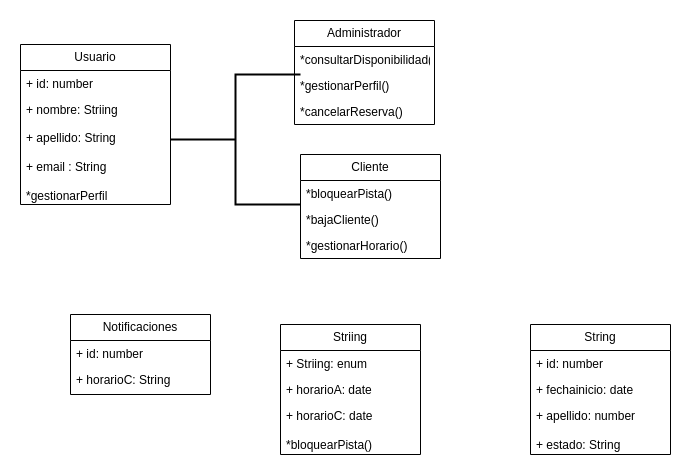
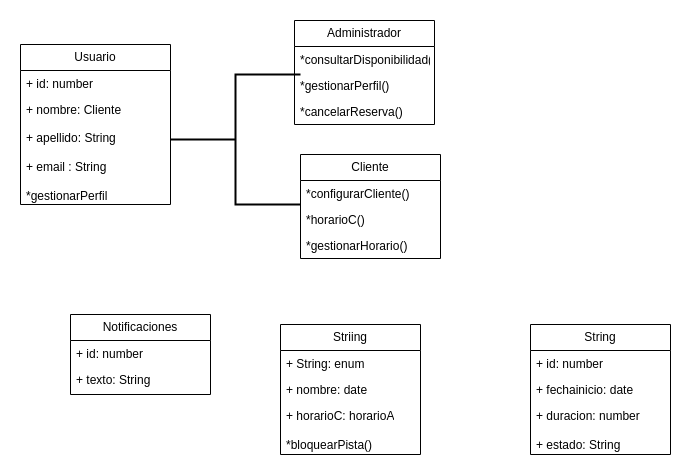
node "+ nombre: Striing": label "+ nombre: Striing" -> "+ nombre: Cliente"
node "*bloquearPista()": label "*bloquearPista()" -> "*configurarCliente()"
node "*bajaCliente()": label "*bajaCliente()" -> "*horarioC()"
node "+ Striing: enum": label "+ Striing: enum" -> "+ String: enum"
node "+ horarioC: String": label "+ horarioC: String" -> "+ texto: String"
node "+ horarioA: date": label "+ horarioA: date" -> "+ nombre: date"
node "+ field: type": label "+ field: type" -> "+ enum: type"
node "+ horarioC: date *bloquearPista()": label "+ horarioC: date *bloquearPista()" -> "+ horarioC: horarioA *bloquearPista()"
node "+ apellido: number + estado: String": label "+ apellido: number + estado: String" -> "+ duracion: number + estado: String"
